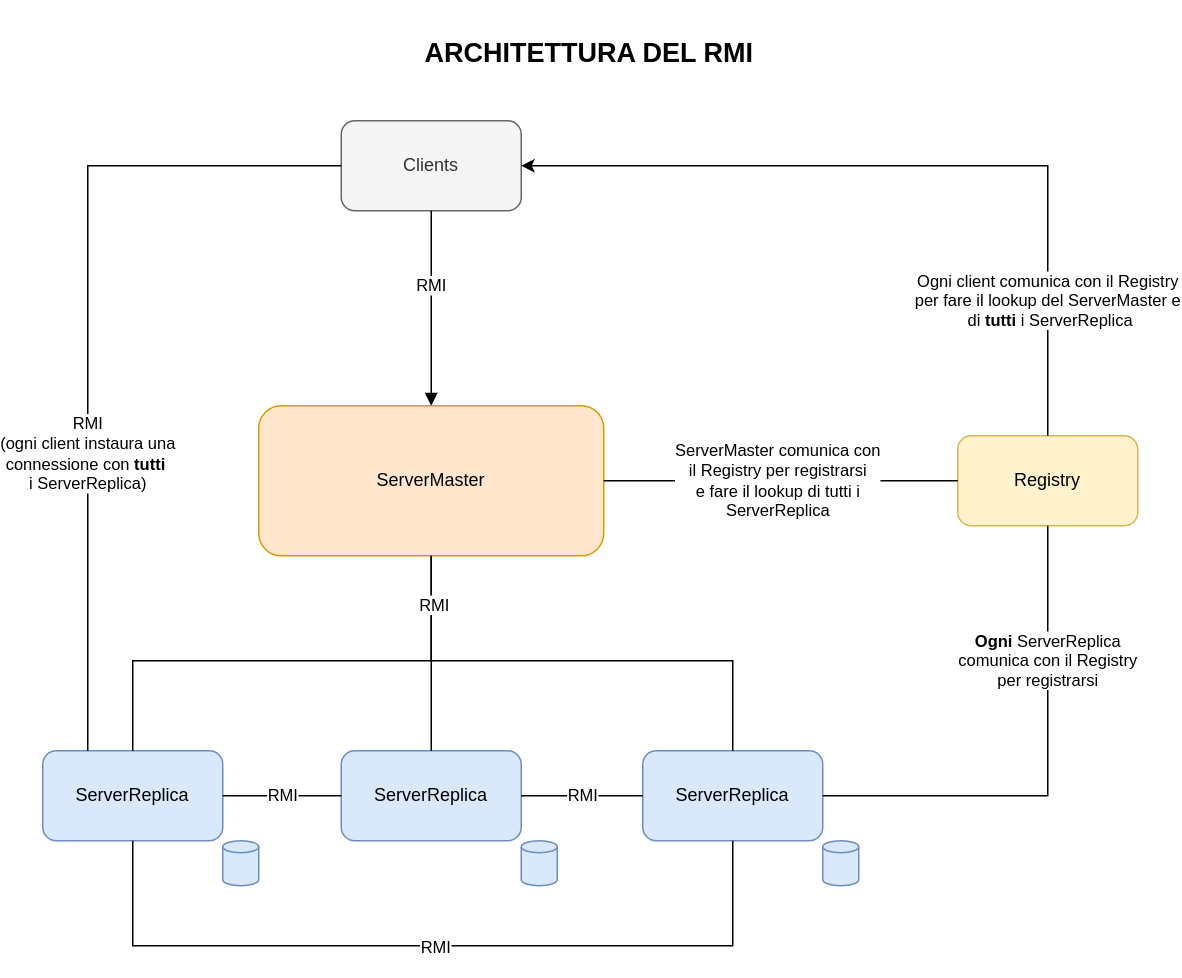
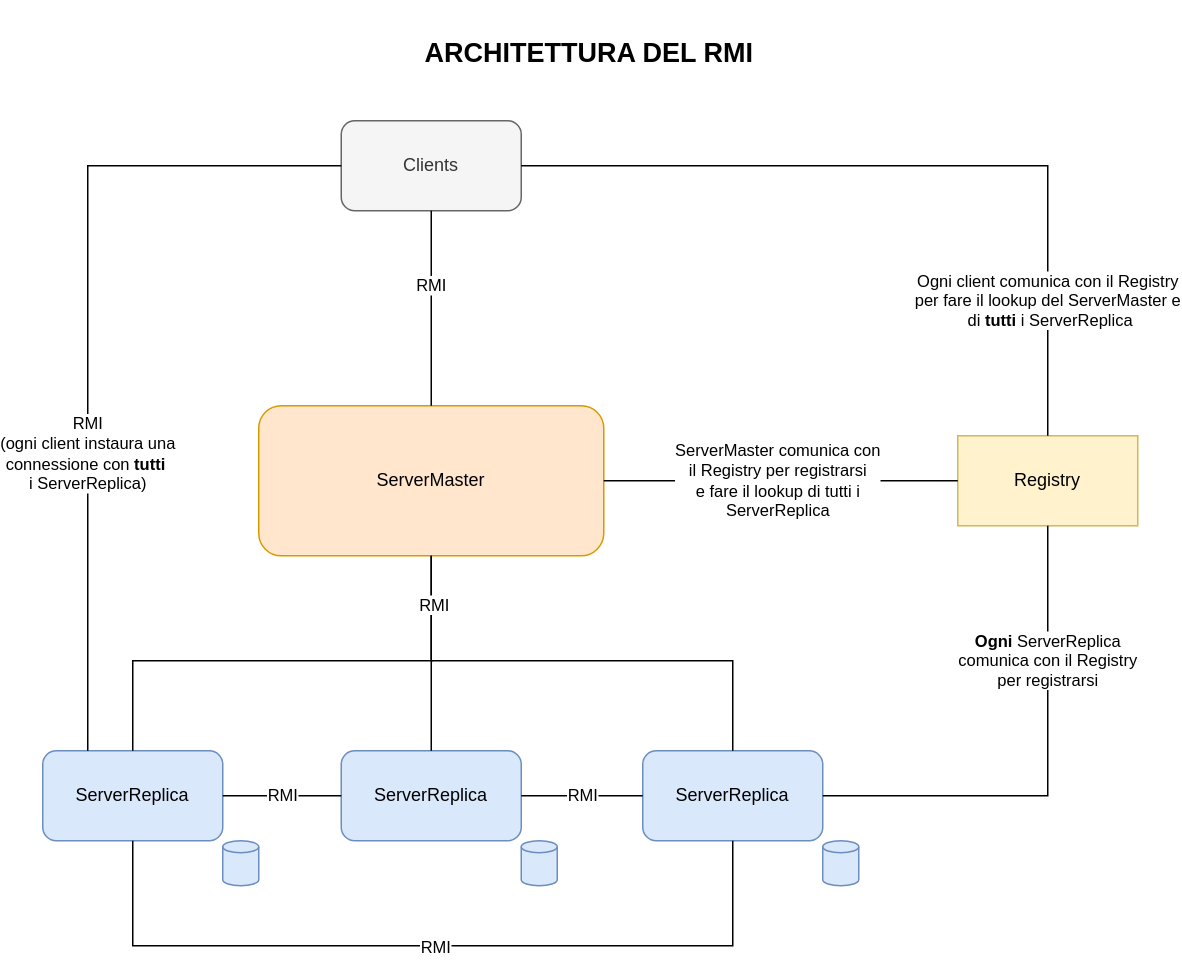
edge "Registry" -> "Clients": arrowhead classic -> none
edge "Clients" -> "ServerMaster": arrowhead block -> none
node "Registry": shape rounded rectangle -> rectangle
